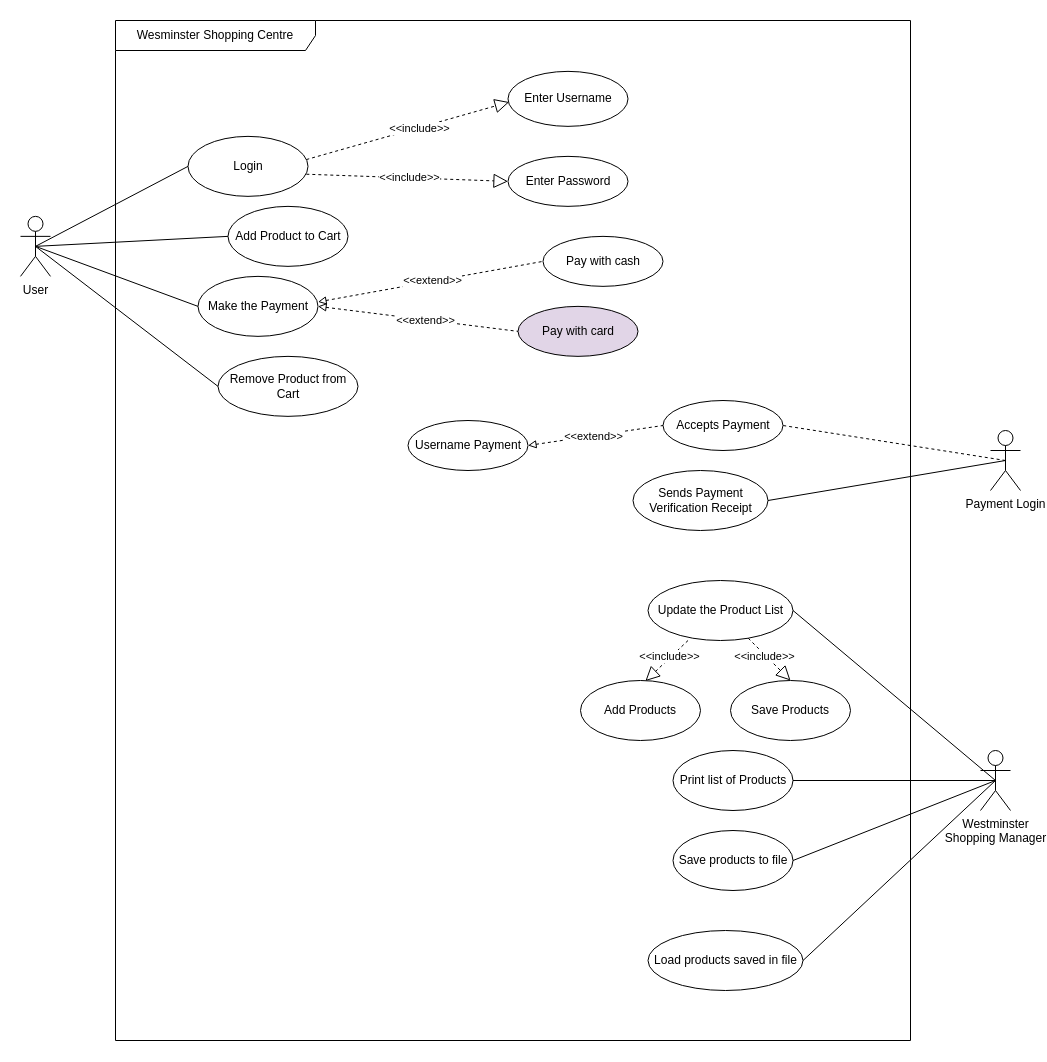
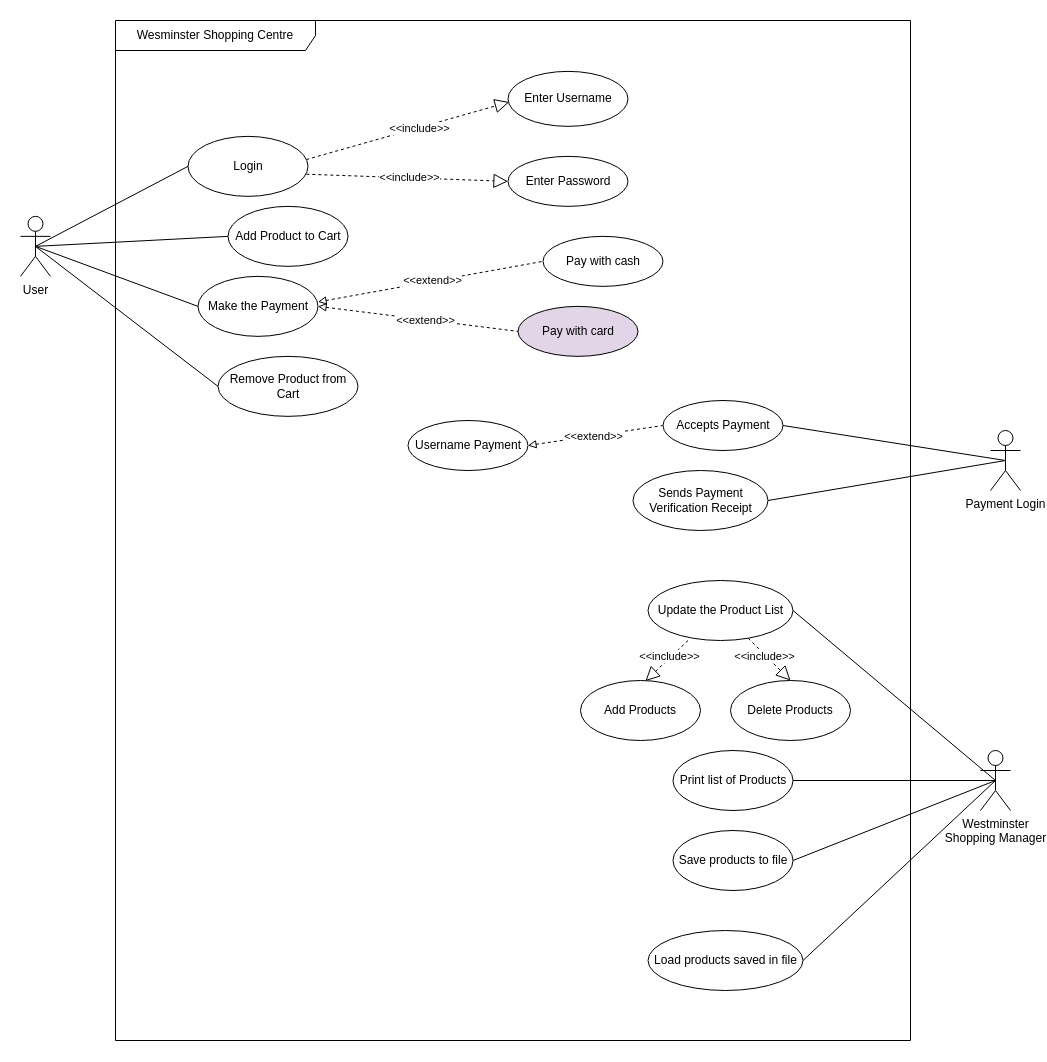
edge "Accepts Payment" -- "Payment Login": style dashed -> solid
node "Save Products": label "Save Products" -> "Delete Products"
